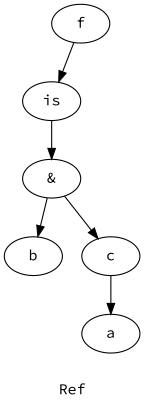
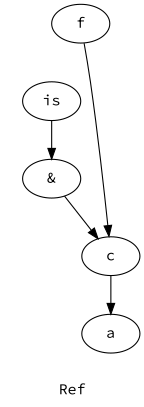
edge "f" -> "is": now "f" -> "c"
node "b": removed
